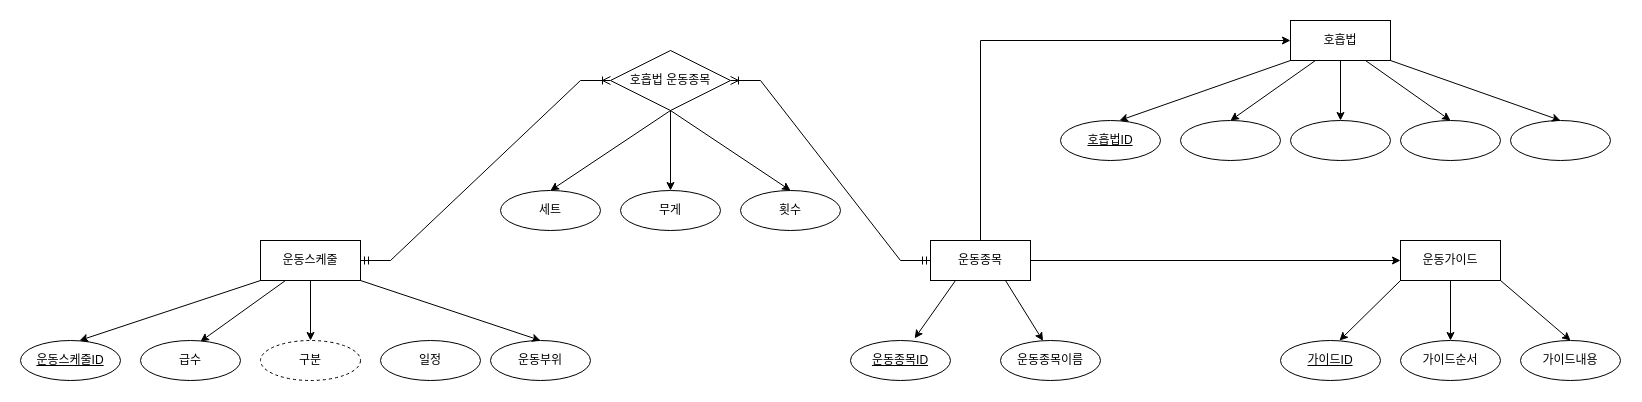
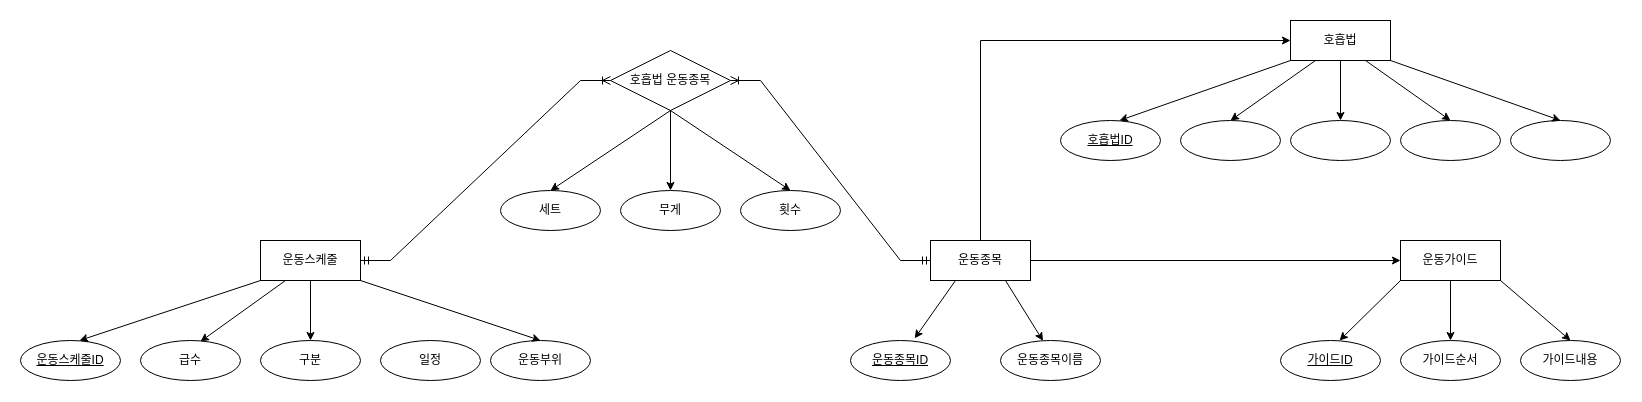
node "구분": style dashed -> solid
